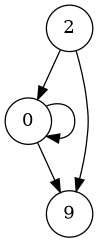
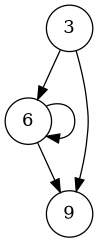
node "2": label "2" -> "3"
node "0": label "0" -> "6"
